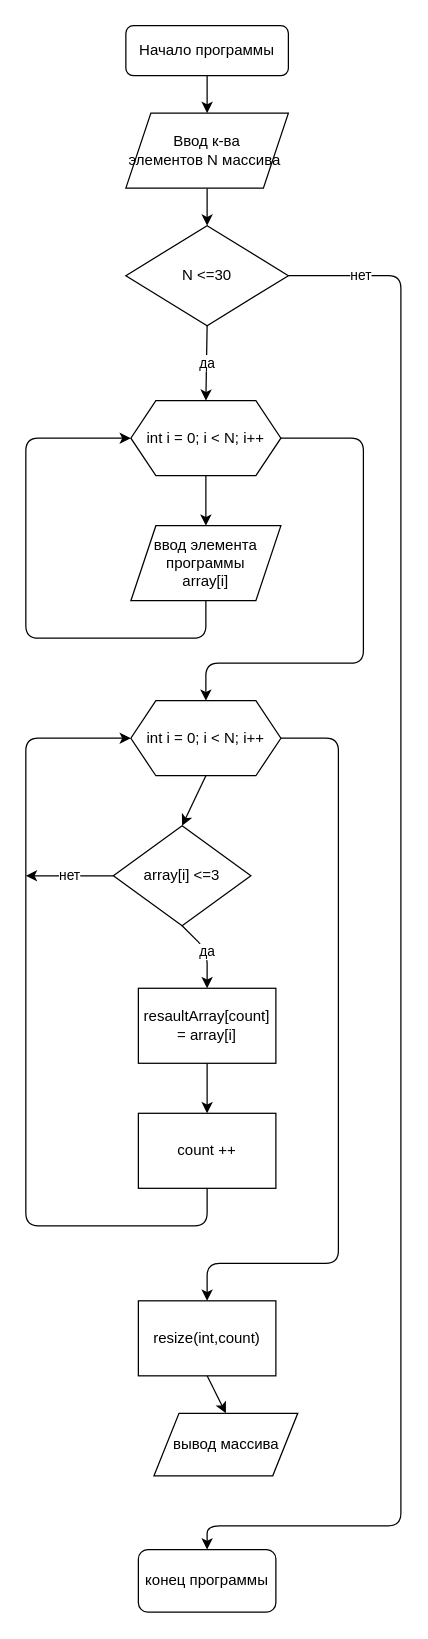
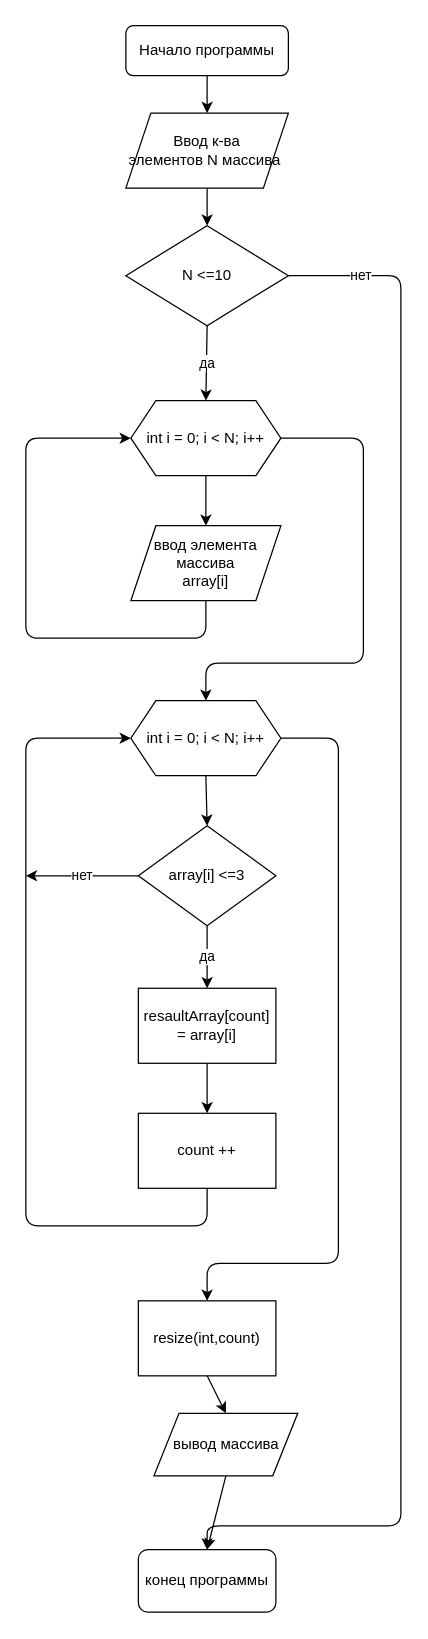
node "N <=30": label "N <=30" -> "N <=10"
node "ввод элемента программы array[i]": label "ввод элемента программы array[i]" -> "ввод элемента массива array[i]"
node "array[i] <=3": moved (182, 876) -> (207, 876)
edge "вывод массива" -> "конец программы": added
